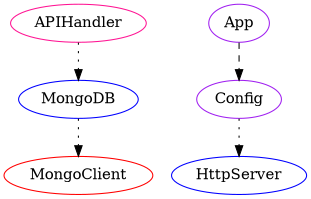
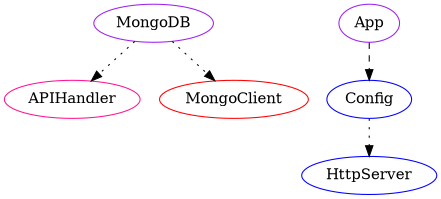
edge "APIHandler" -> "MongoDB": reversed
node "MongoDB": color blue -> purple
node "Config": color purple -> blue
